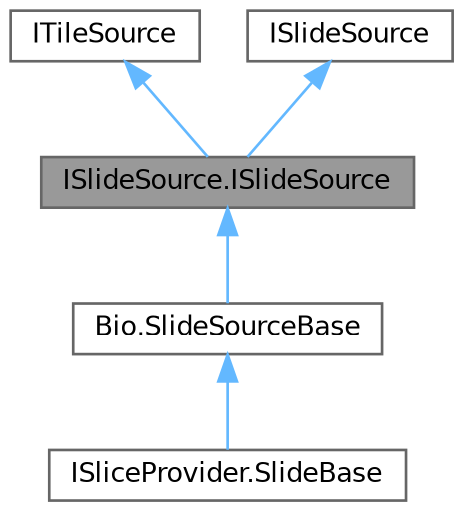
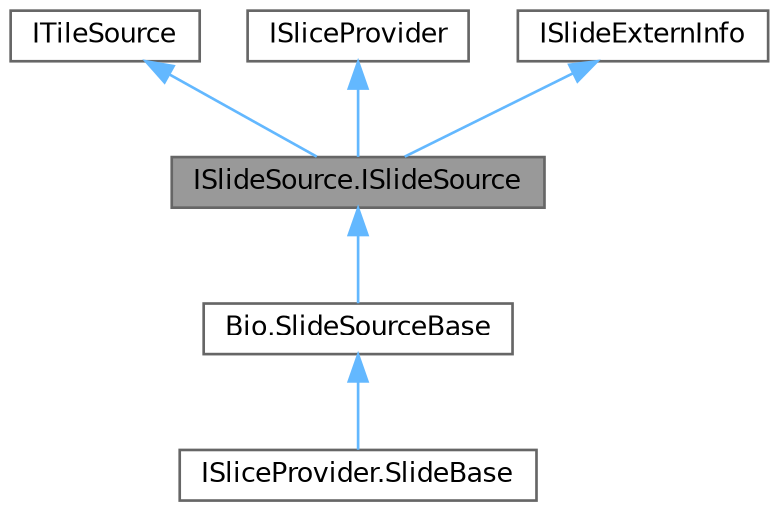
node "ISlideSource": label "ISlideSource" -> "ISliceProvider"
node "ISlideExternInfo": added
